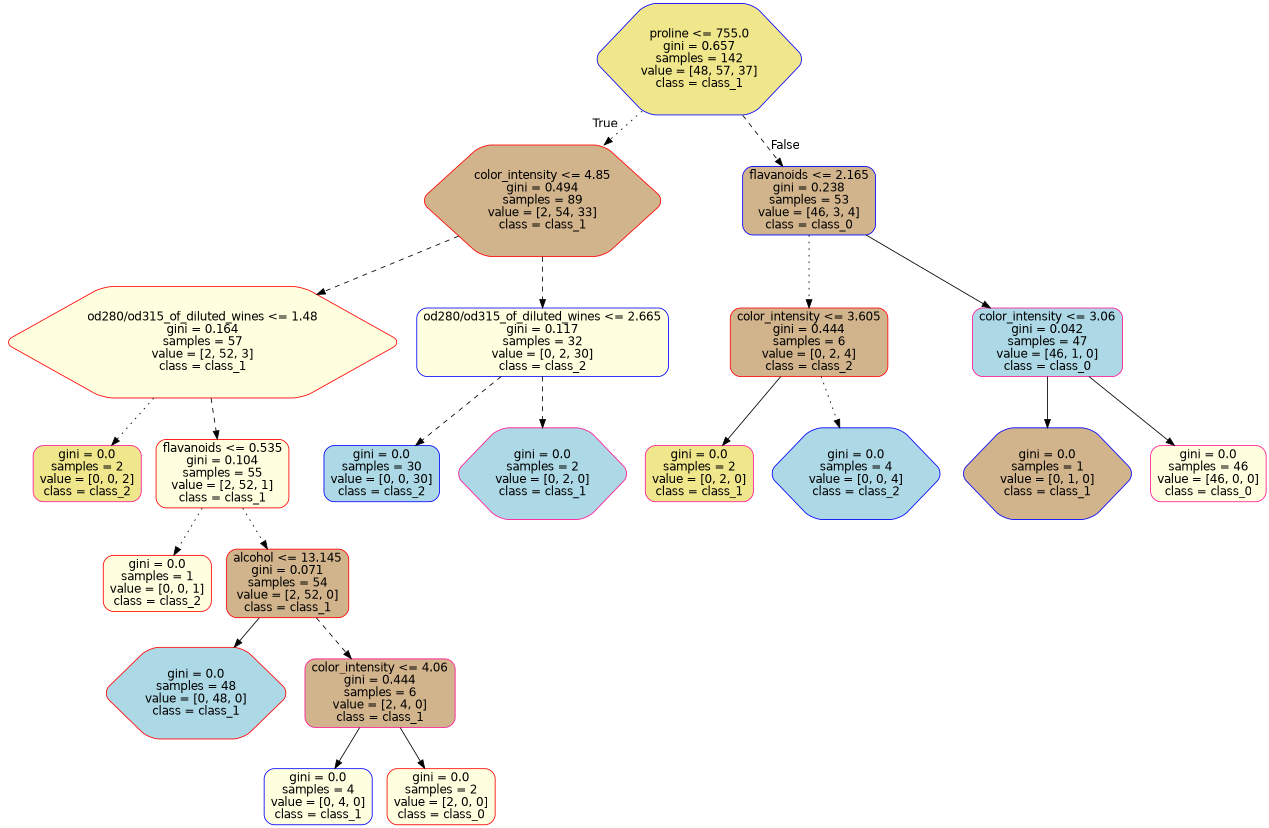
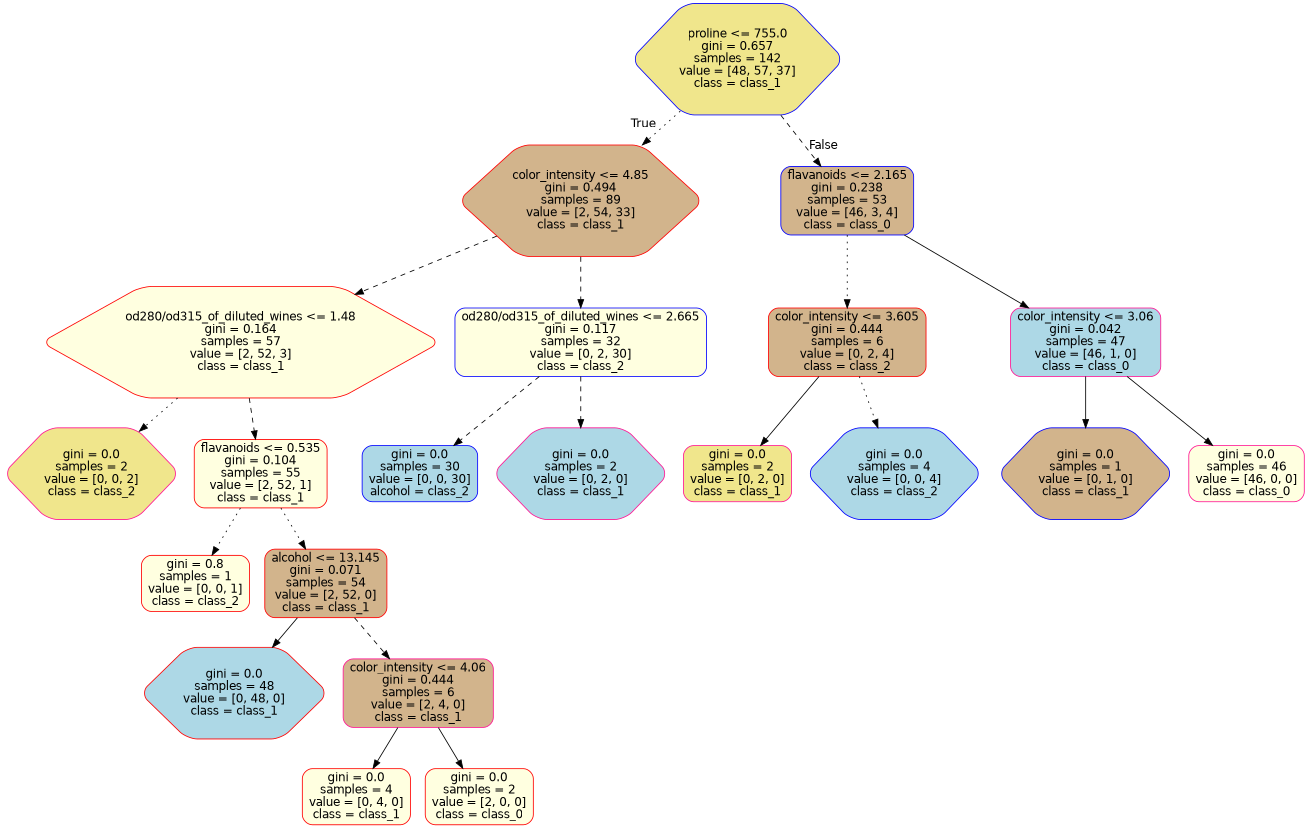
node "gini = 0.0 samples = 2 value = [0, 0, 2] class = class_2": shape box -> hexagon
node "gini = 0.0 samples = 30 value = [0, 0, 30] class = class_2": label "gini = 0.0 samples = 30 value = [0, 0, 30] class = class_2" -> "gini = 0.0 samples = 30 value = [0, 0, 30] alcohol = class_2"
node "gini = 0.0 samples = 1 value = [0, 0, 1] class = class_2": label "gini = 0.0 samples = 1 value = [0, 0, 1] class = class_2" -> "gini = 0.8 samples = 1 value = [0, 0, 1] class = class_2"
node "gini = 0.0 samples = 4 value = [0, 4, 0] class = class_1": color blue -> red
